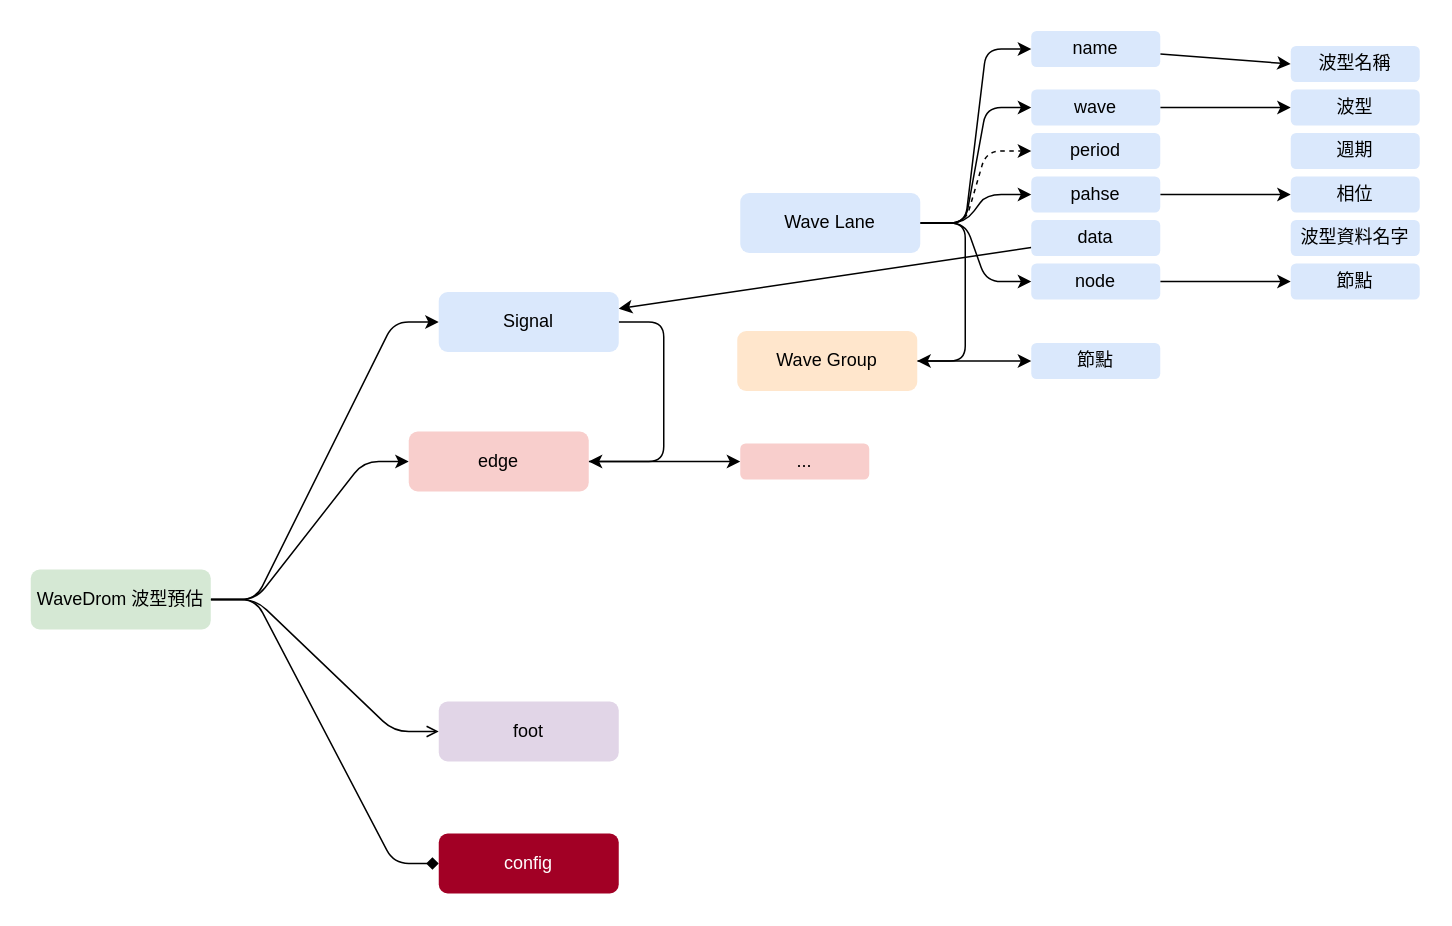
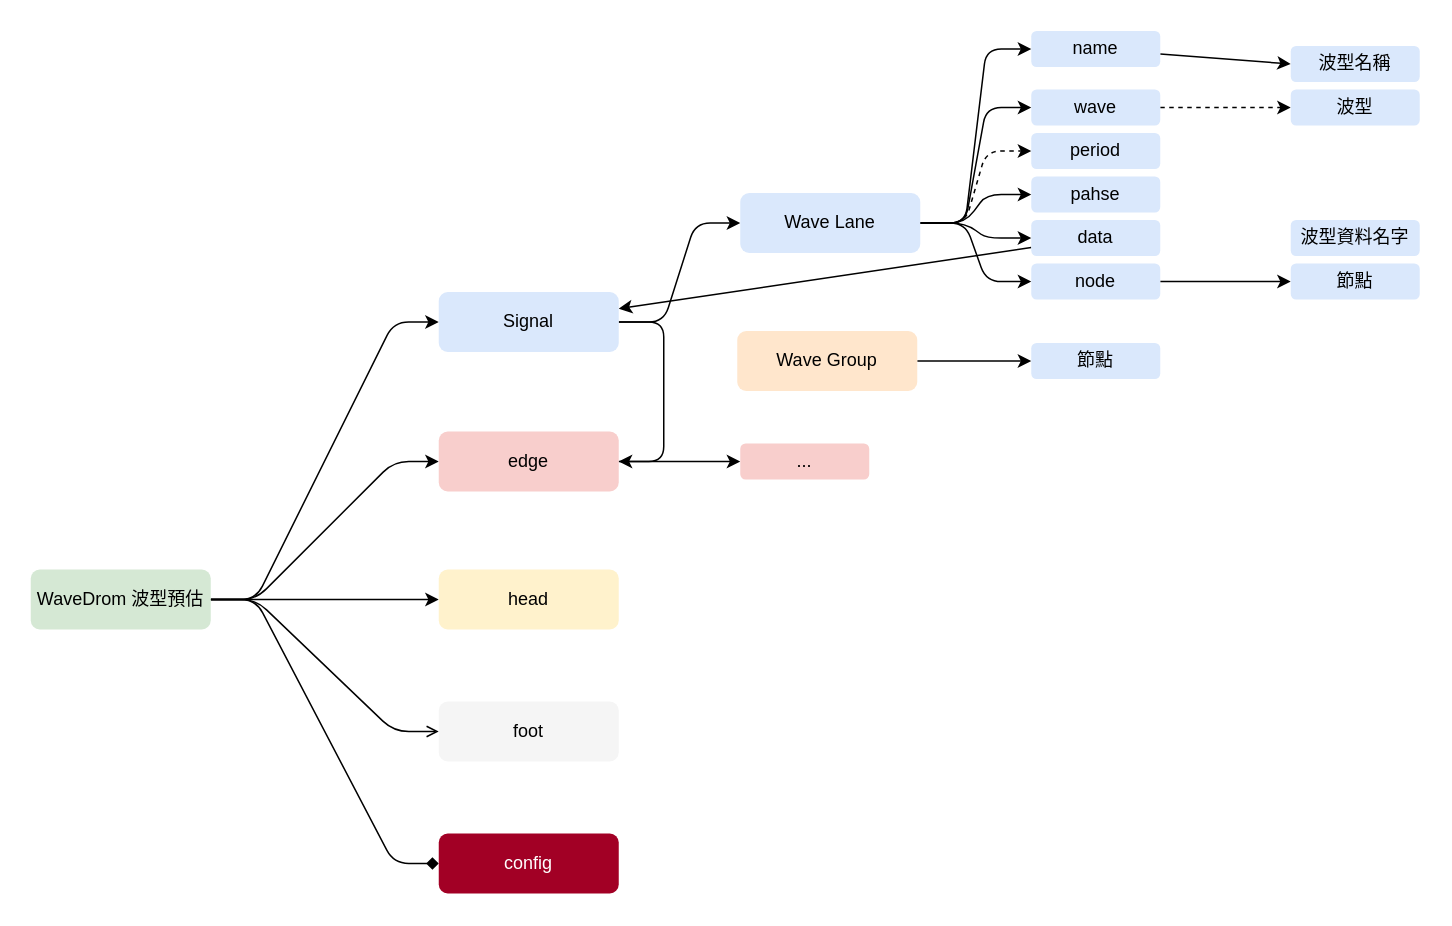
edge "wave" -> "波型": style solid -> dashed
node "週期": removed
edge "pahse" -> "相位": removed
node "相位": removed
edge "Signal" -> "Wave Lane": added
edge "Wave Lane" -> "Wave Group": now "Wave Lane" -> "data"
node "edge": moved (499, 461) -> (529, 461)
edge "WaveDrom 波型預估" -> "head": added
node "head": added
node "foot": fillcolor #e1d5e7 -> #f5f5f5
